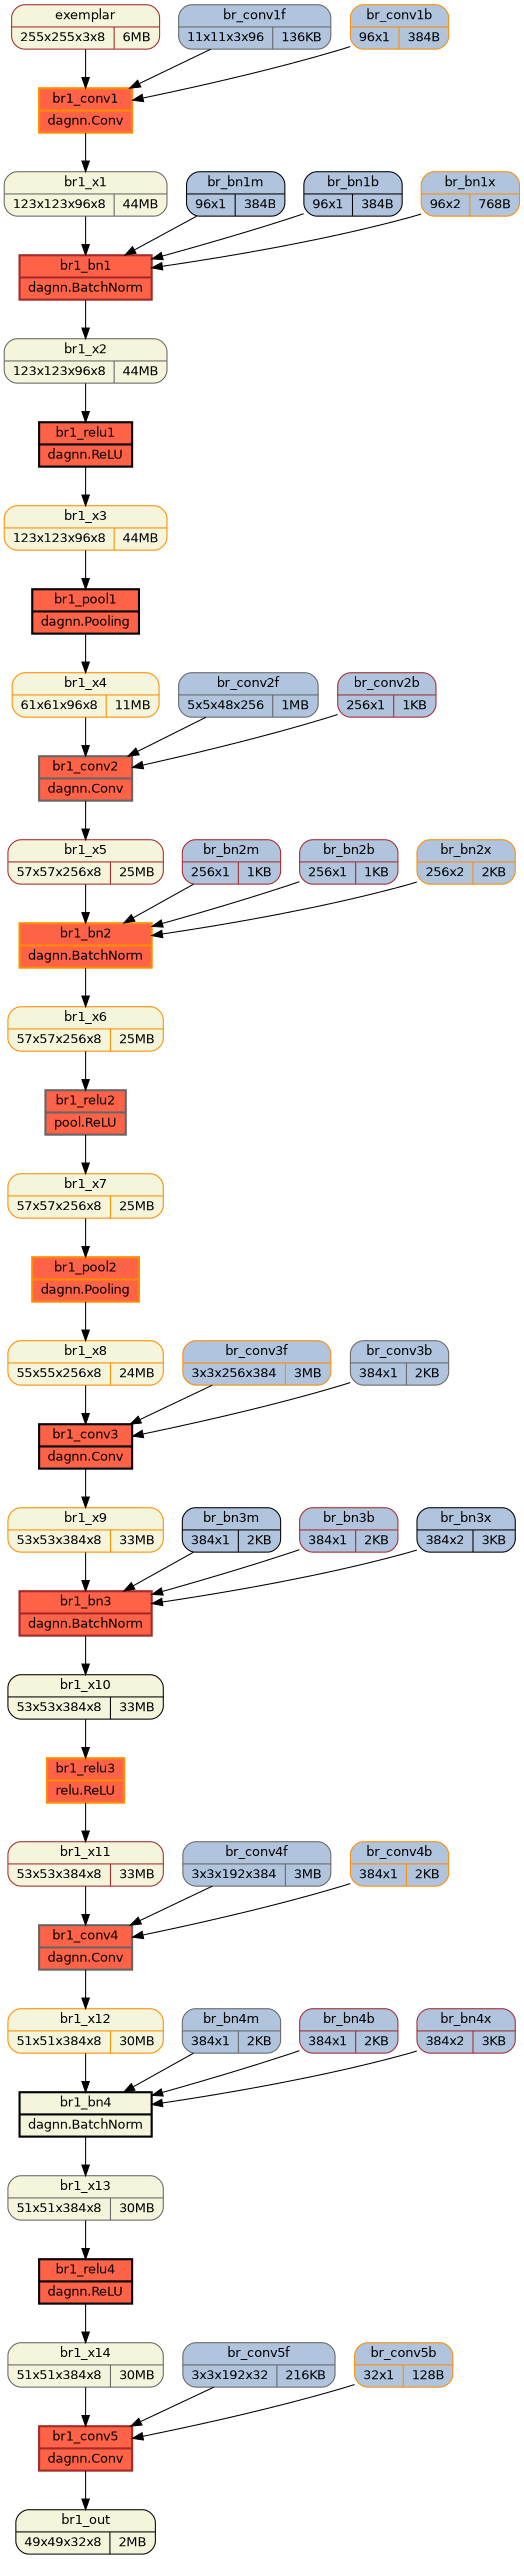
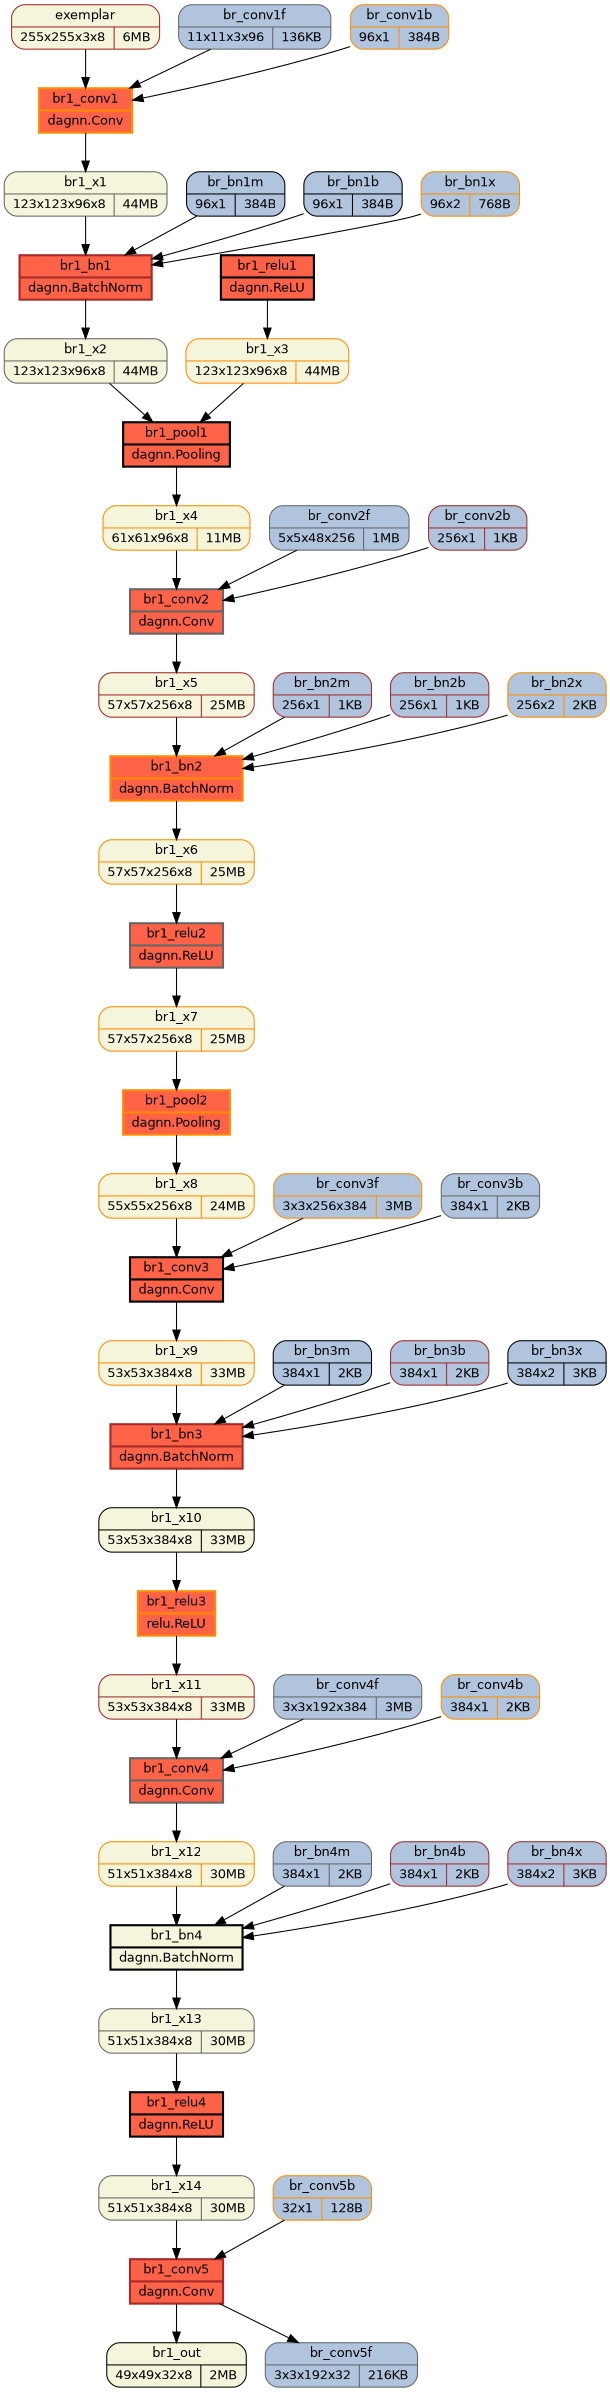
edge "br1_x2" -> "br1_relu1": now "br1_x2" -> "br1_pool1"
node "br1_relu2": text "pool.ReLU" -> "dagnn.ReLU"
edge "br_conv5f" -> "br1_conv5": reversed
